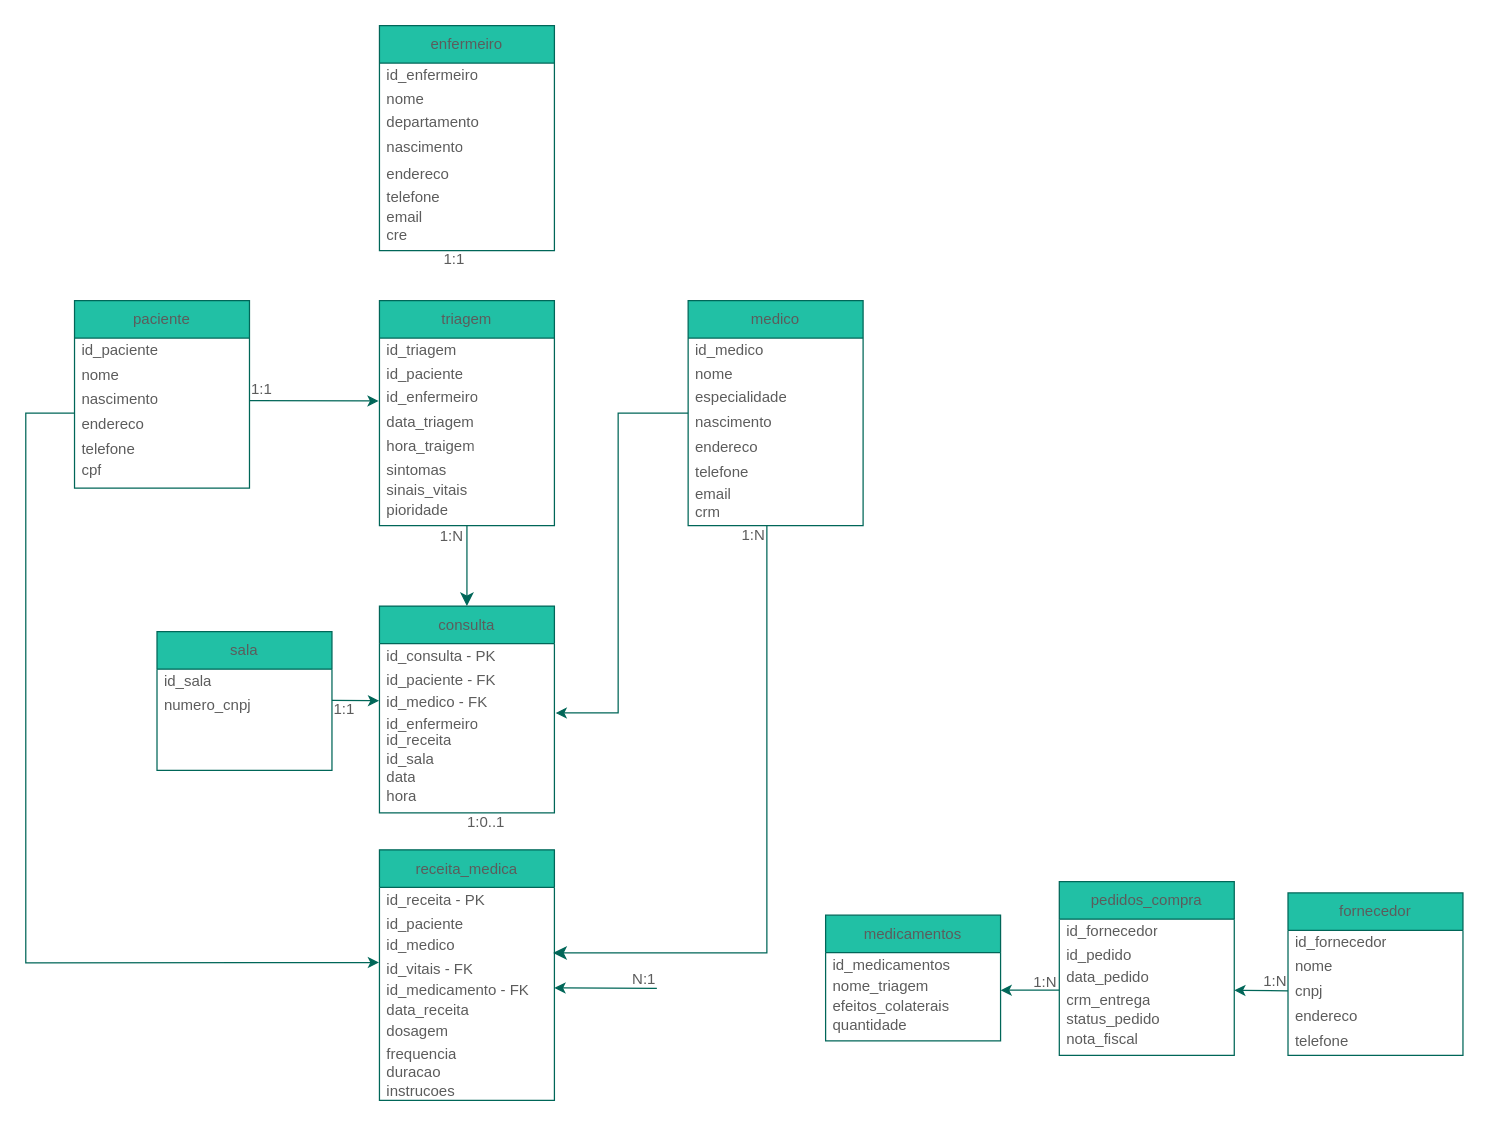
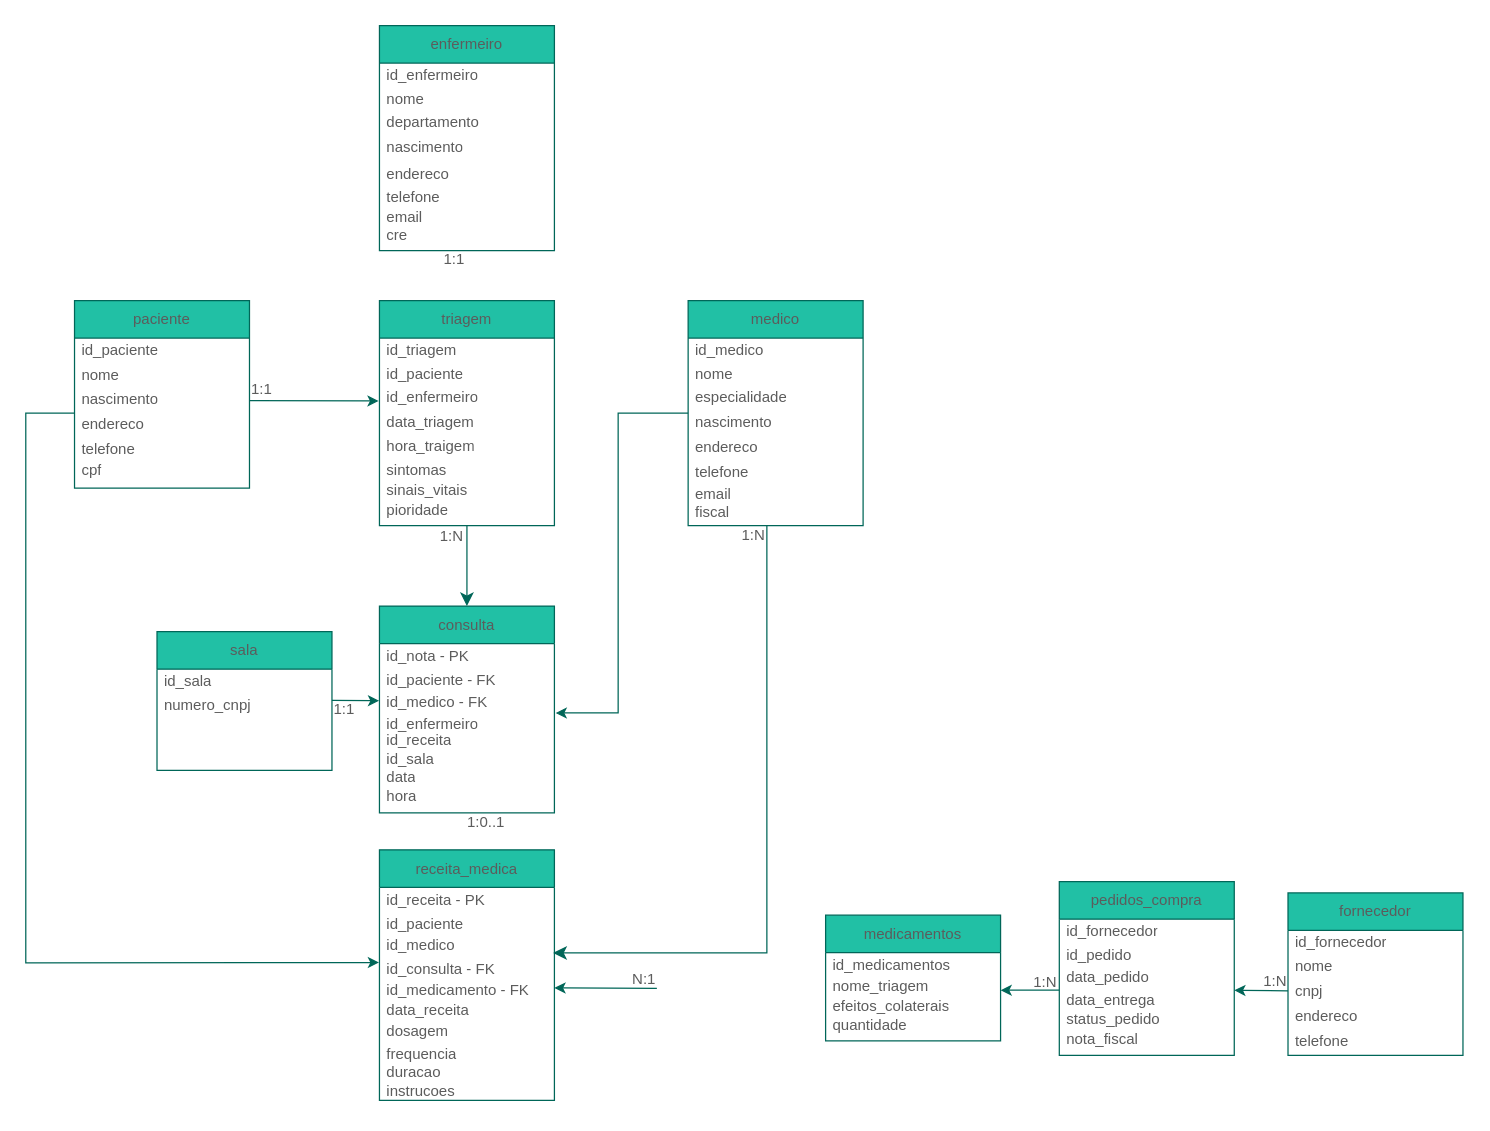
node "crm": label "crm" -> "fiscal"
node "id_consulta - PK": label "id_consulta - PK" -> "id_nota - PK"
node "id_vitais - FK": label "id_vitais - FK" -> "id_consulta - FK"
node "crm_entrega": label "crm_entrega" -> "data_entrega"
